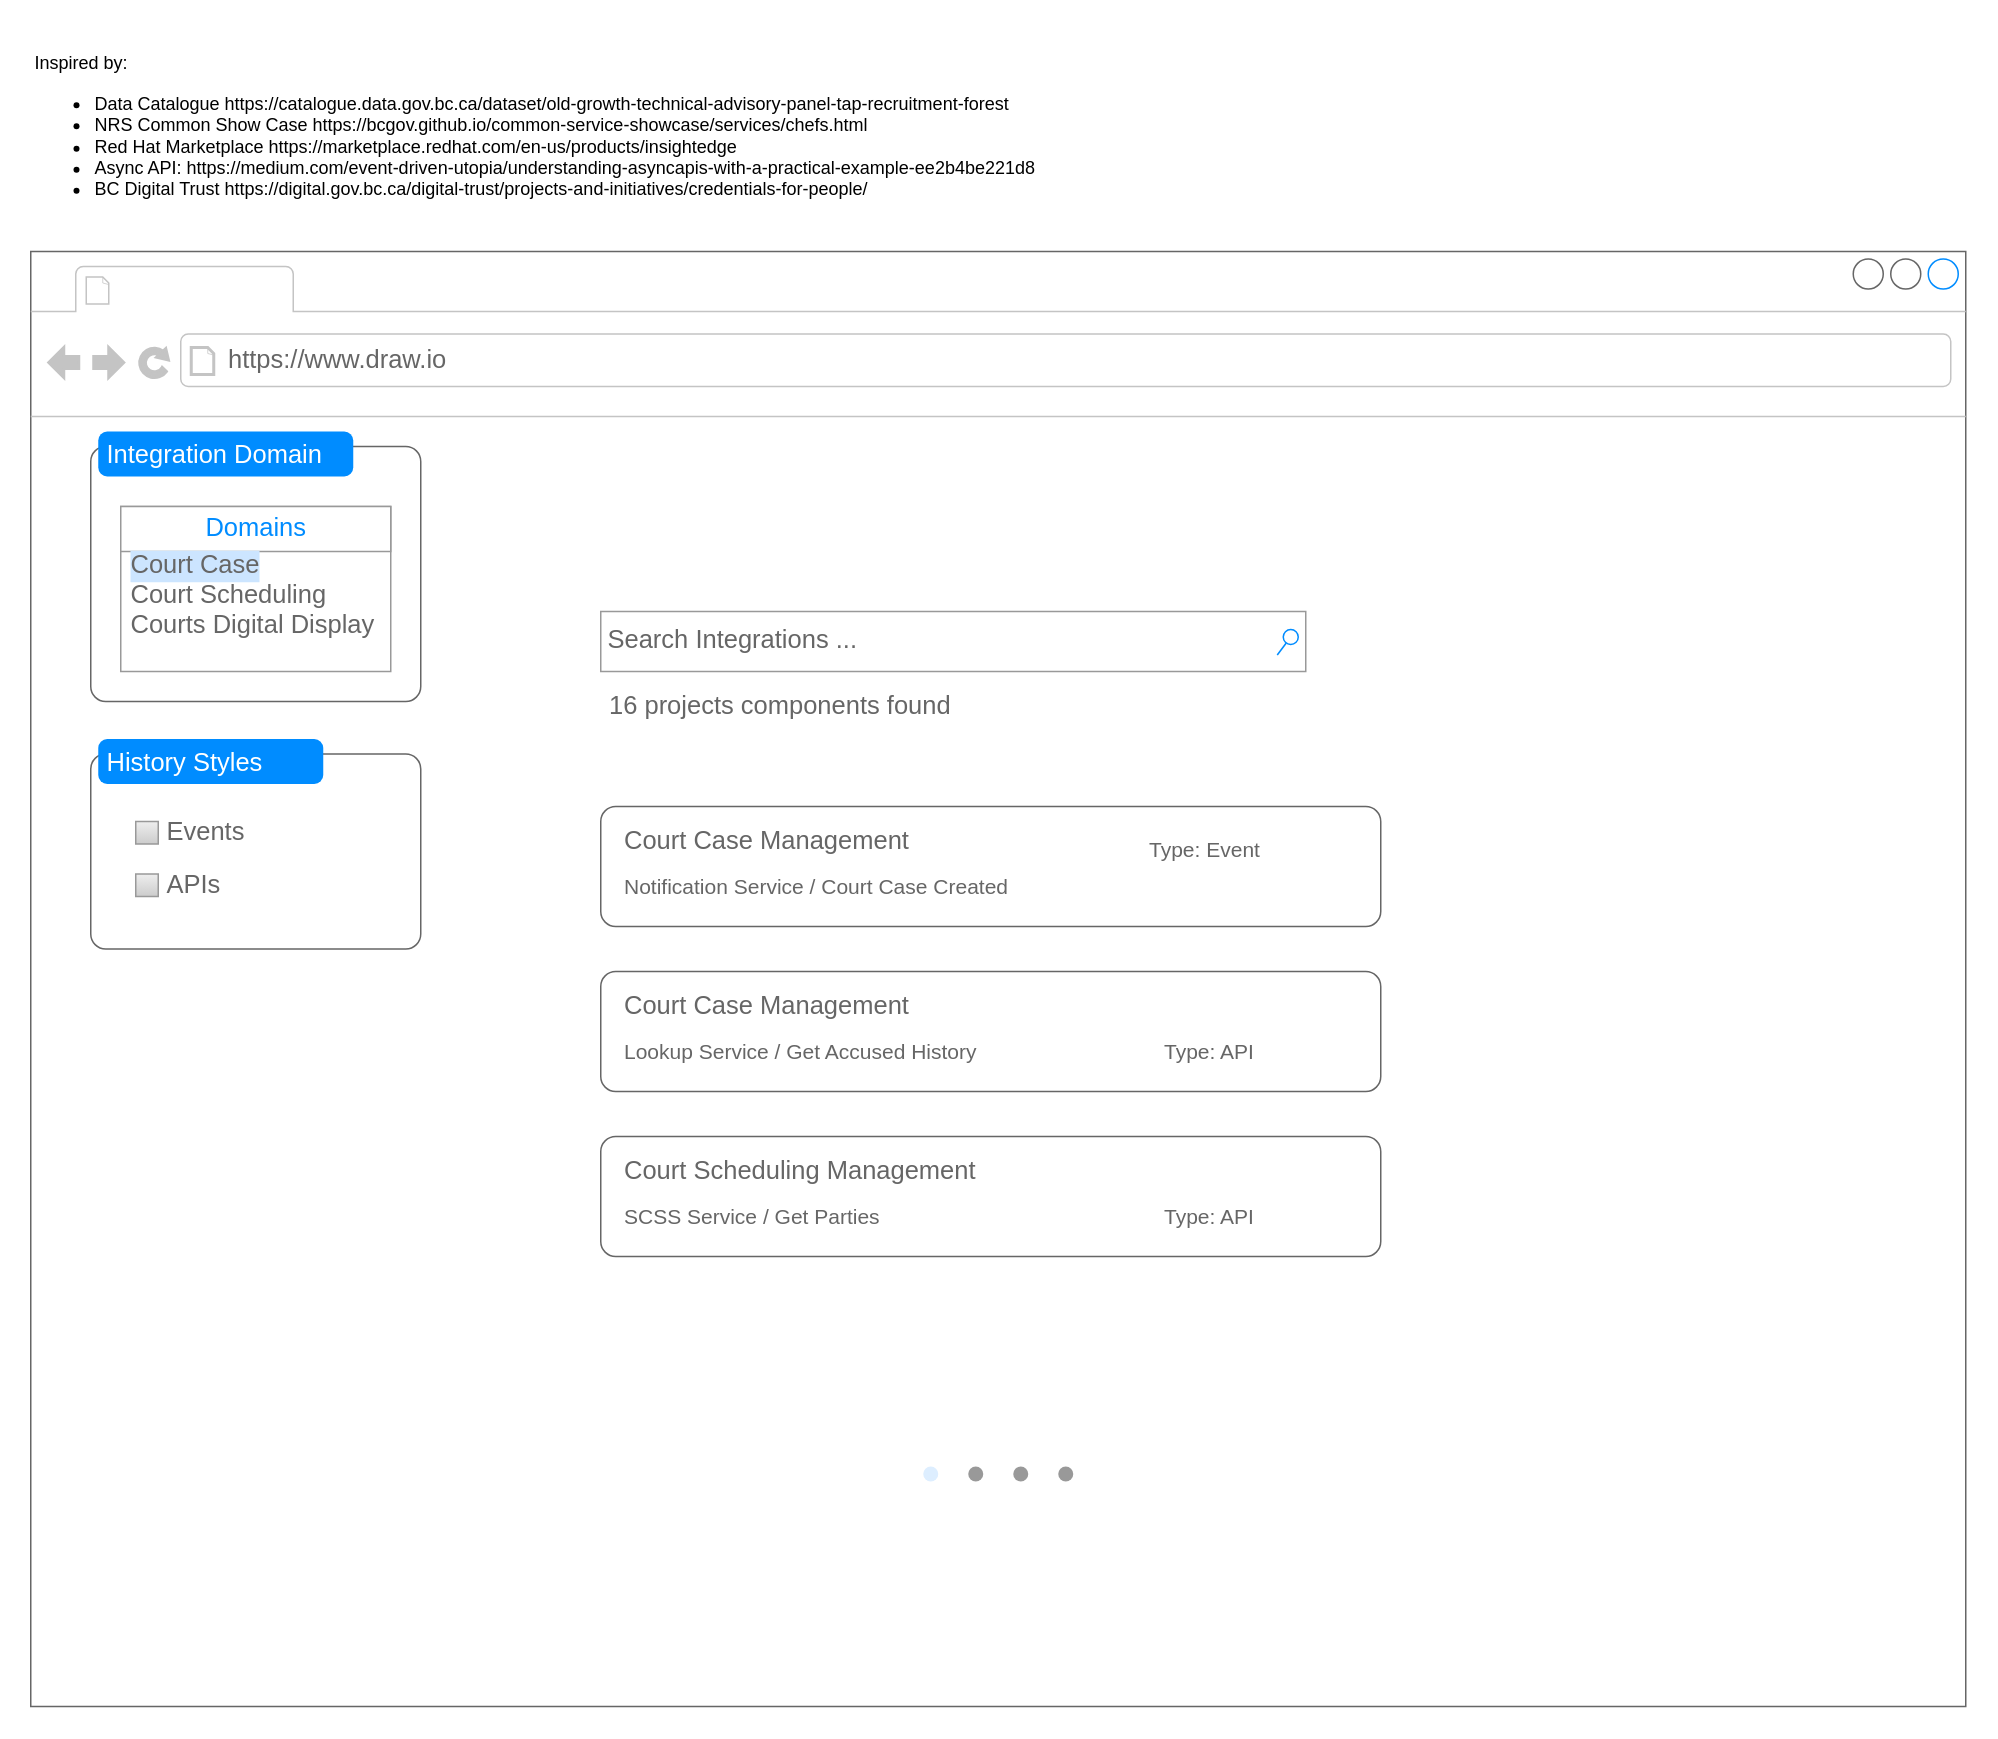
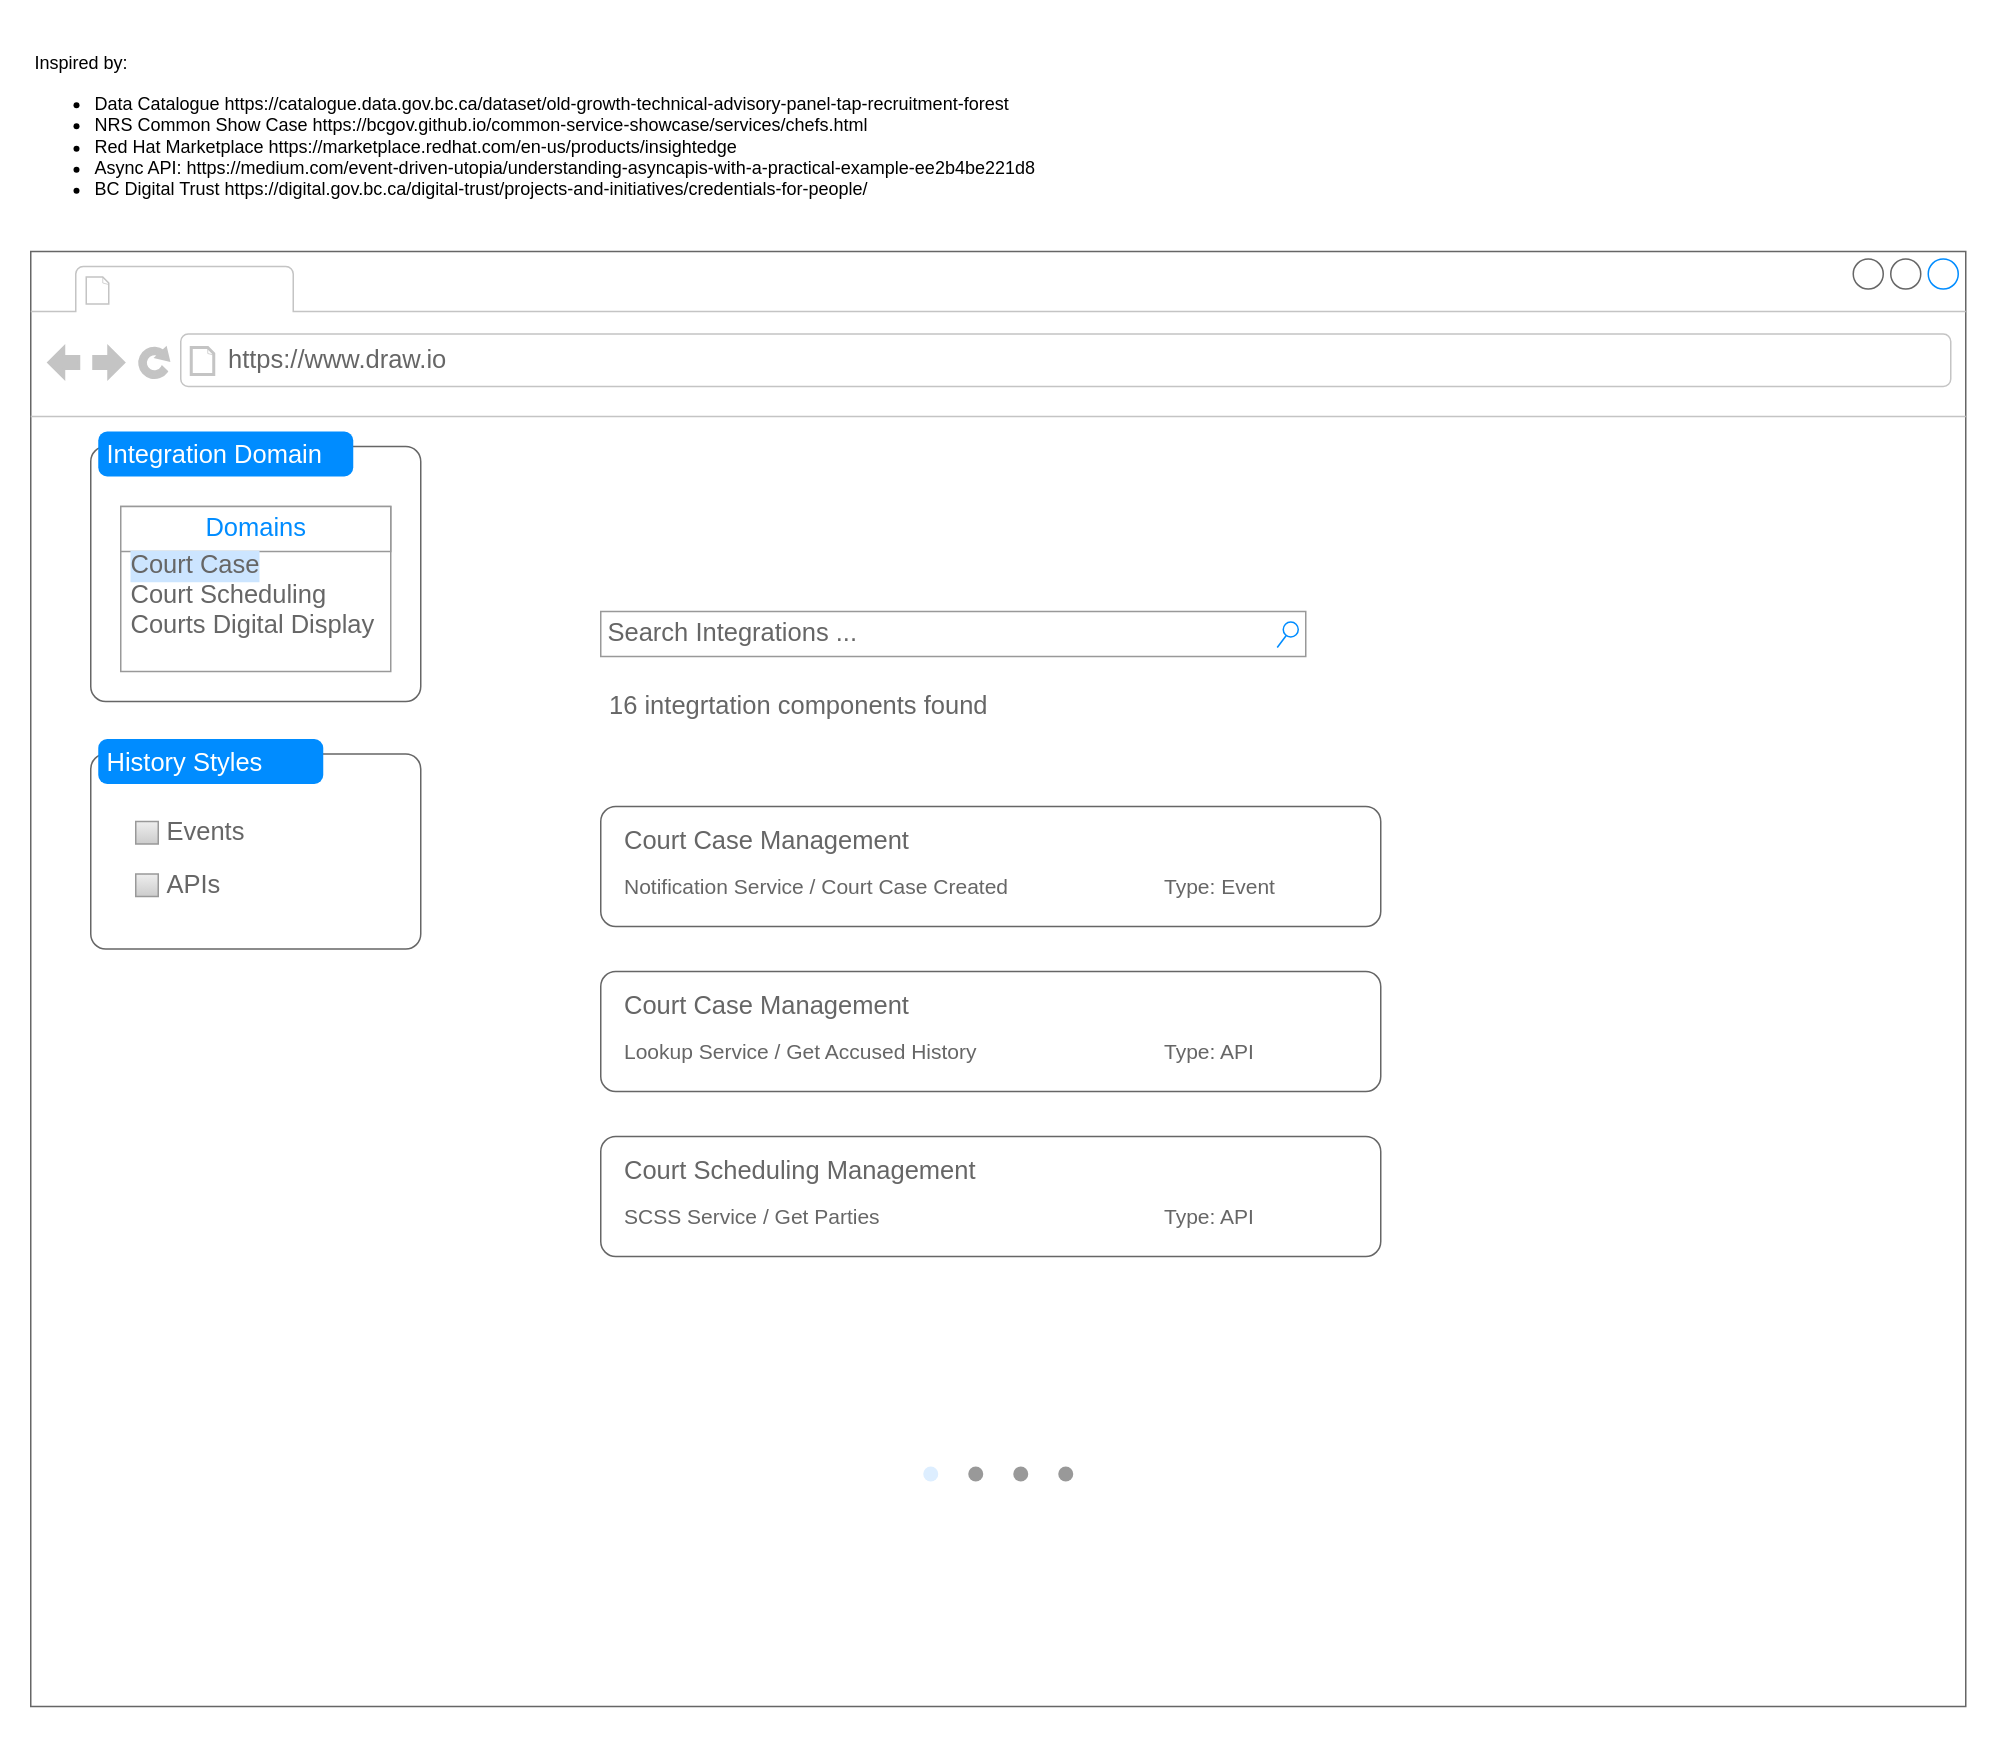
node "Search Integrations ...": size 705x60 -> 705x45
node "16 projects components found": label "16 projects components found" -> "16 integrtation components found"
node "Type: Event": moved (1208, 851) -> (1223, 889)
